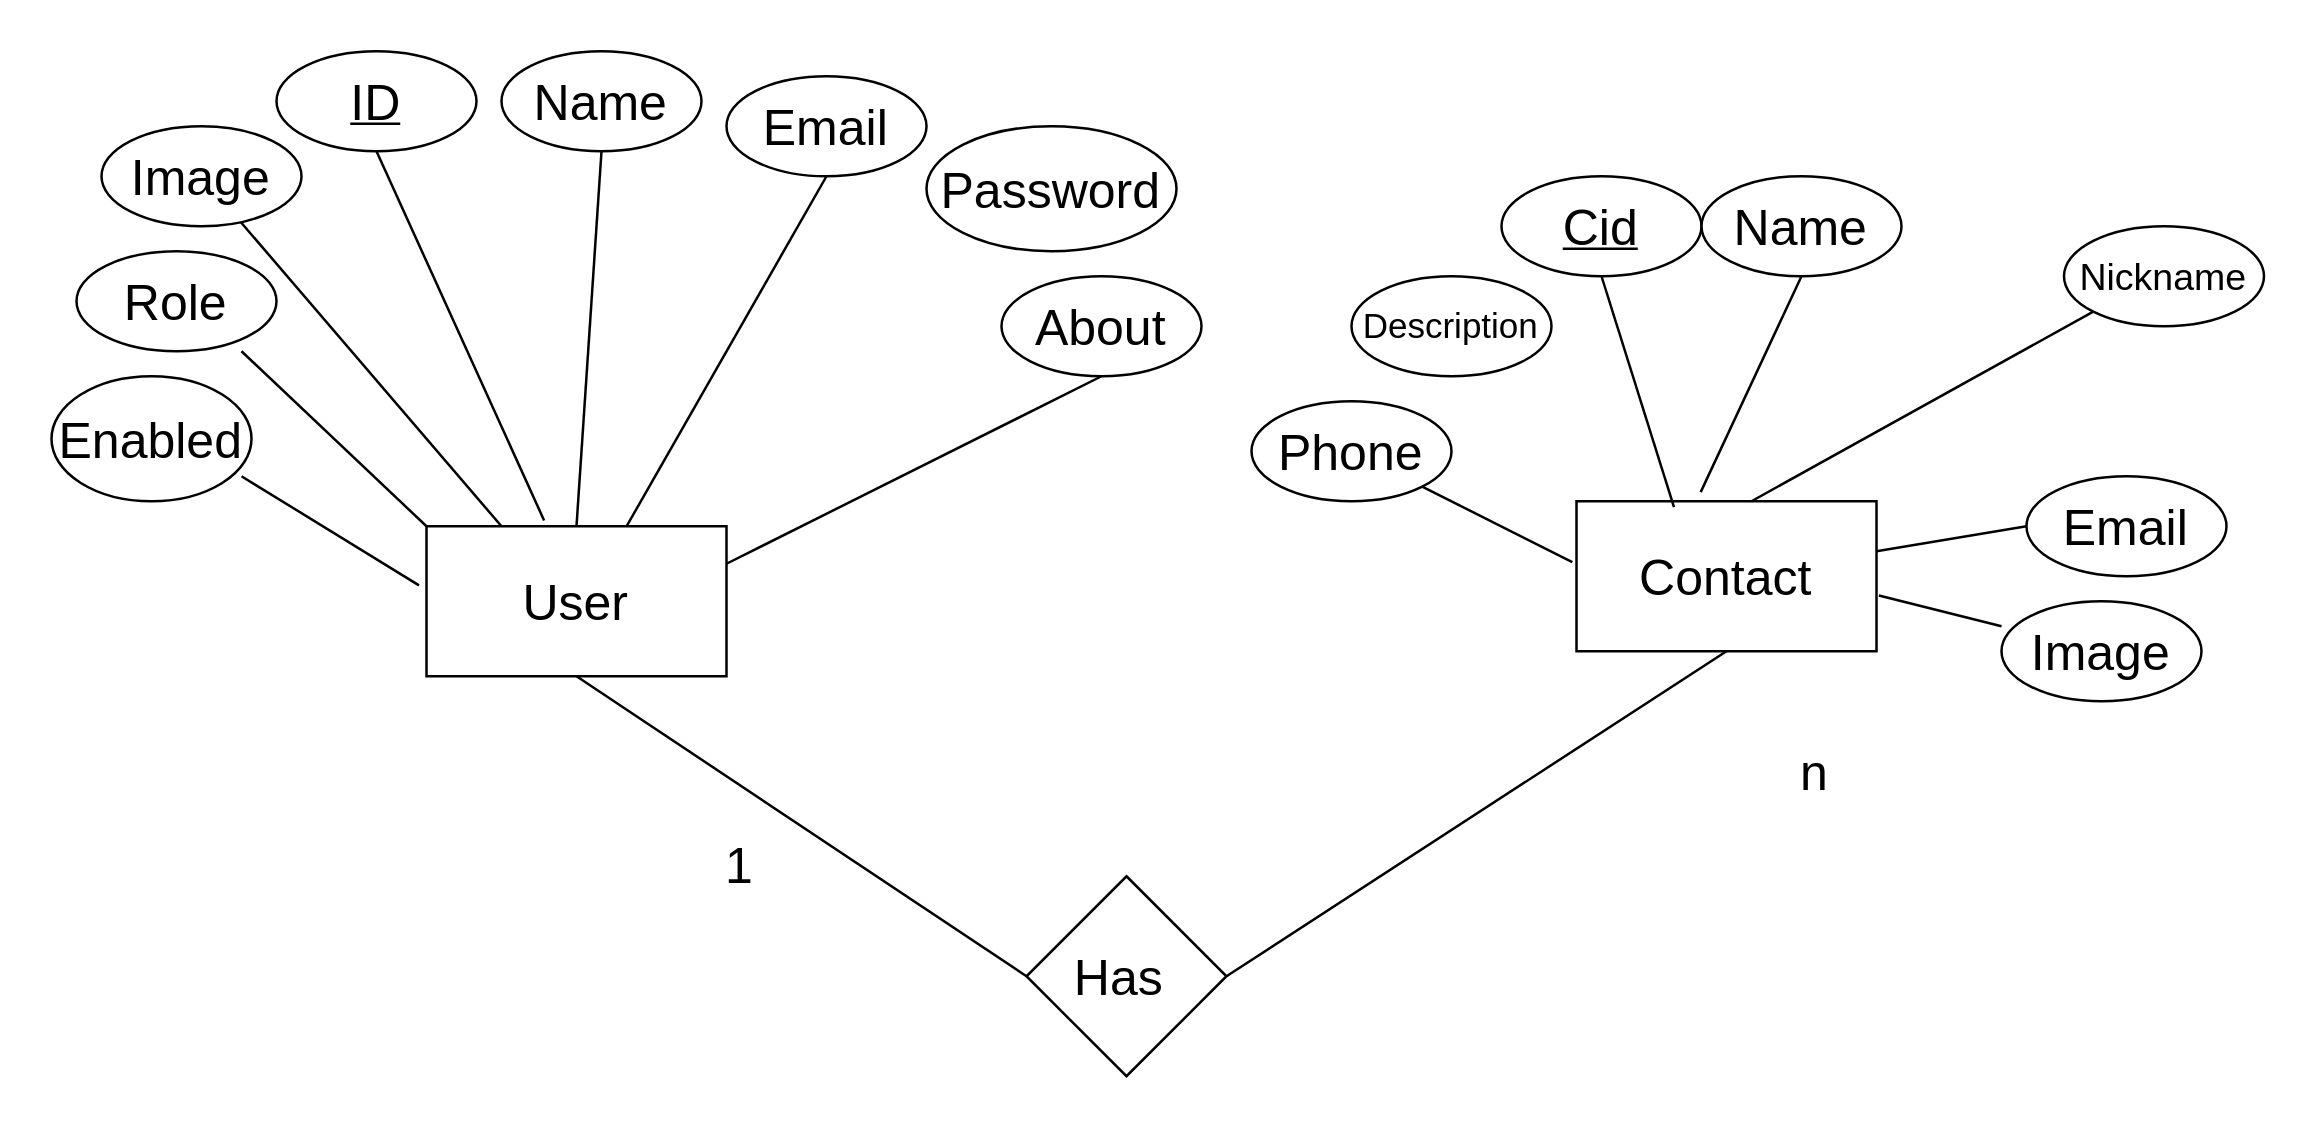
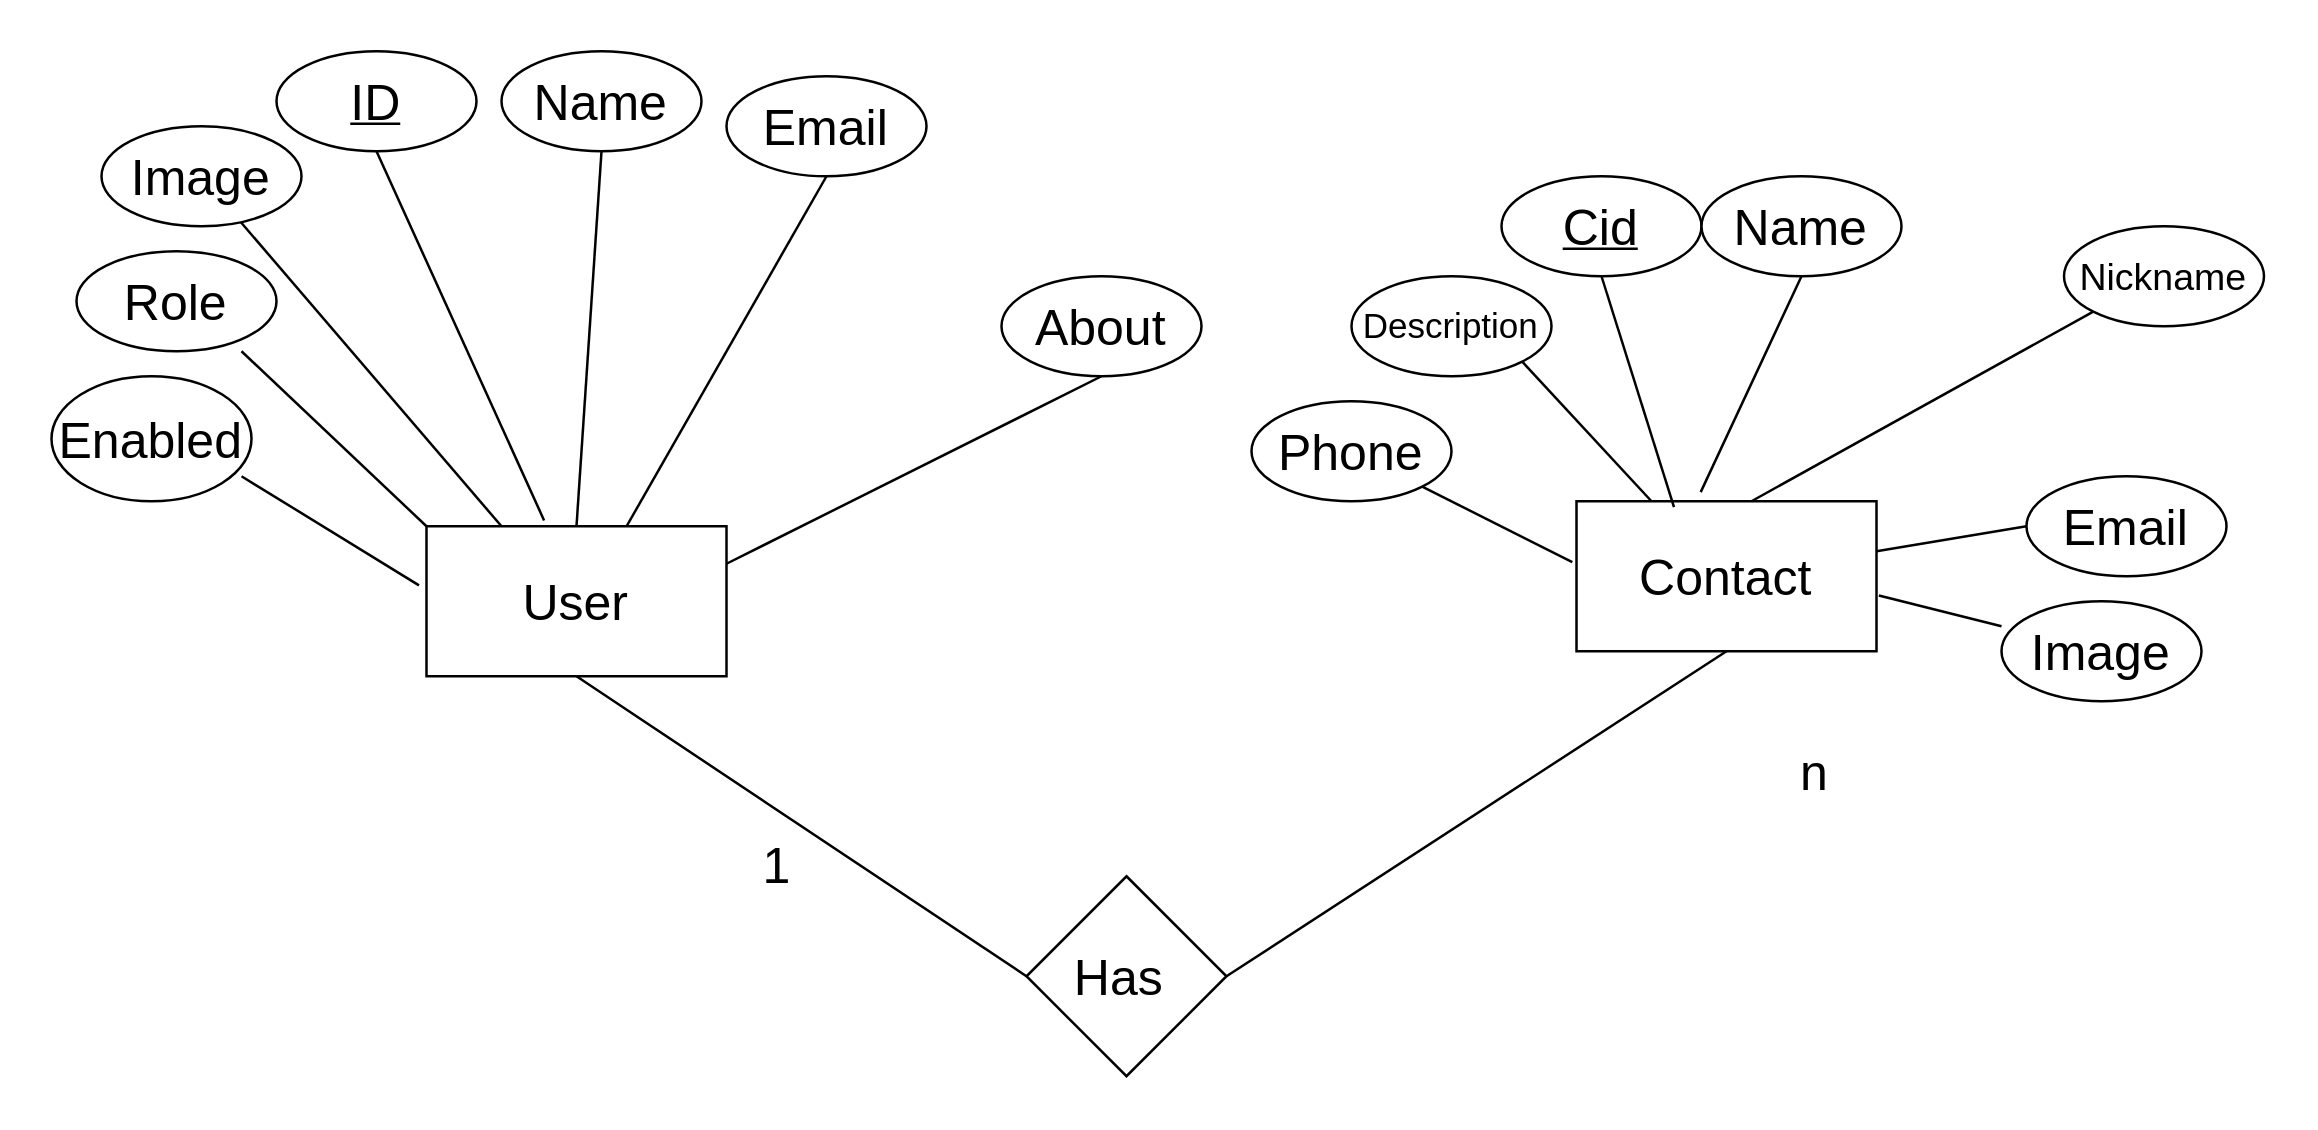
node "Password": removed
edge "Description" -- "Contact": added
node "1": moved (739, 864) -> (776, 864)
